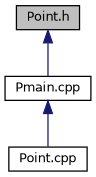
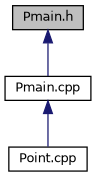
node "Point.h": label "Point.h" -> "Pmain.h"
